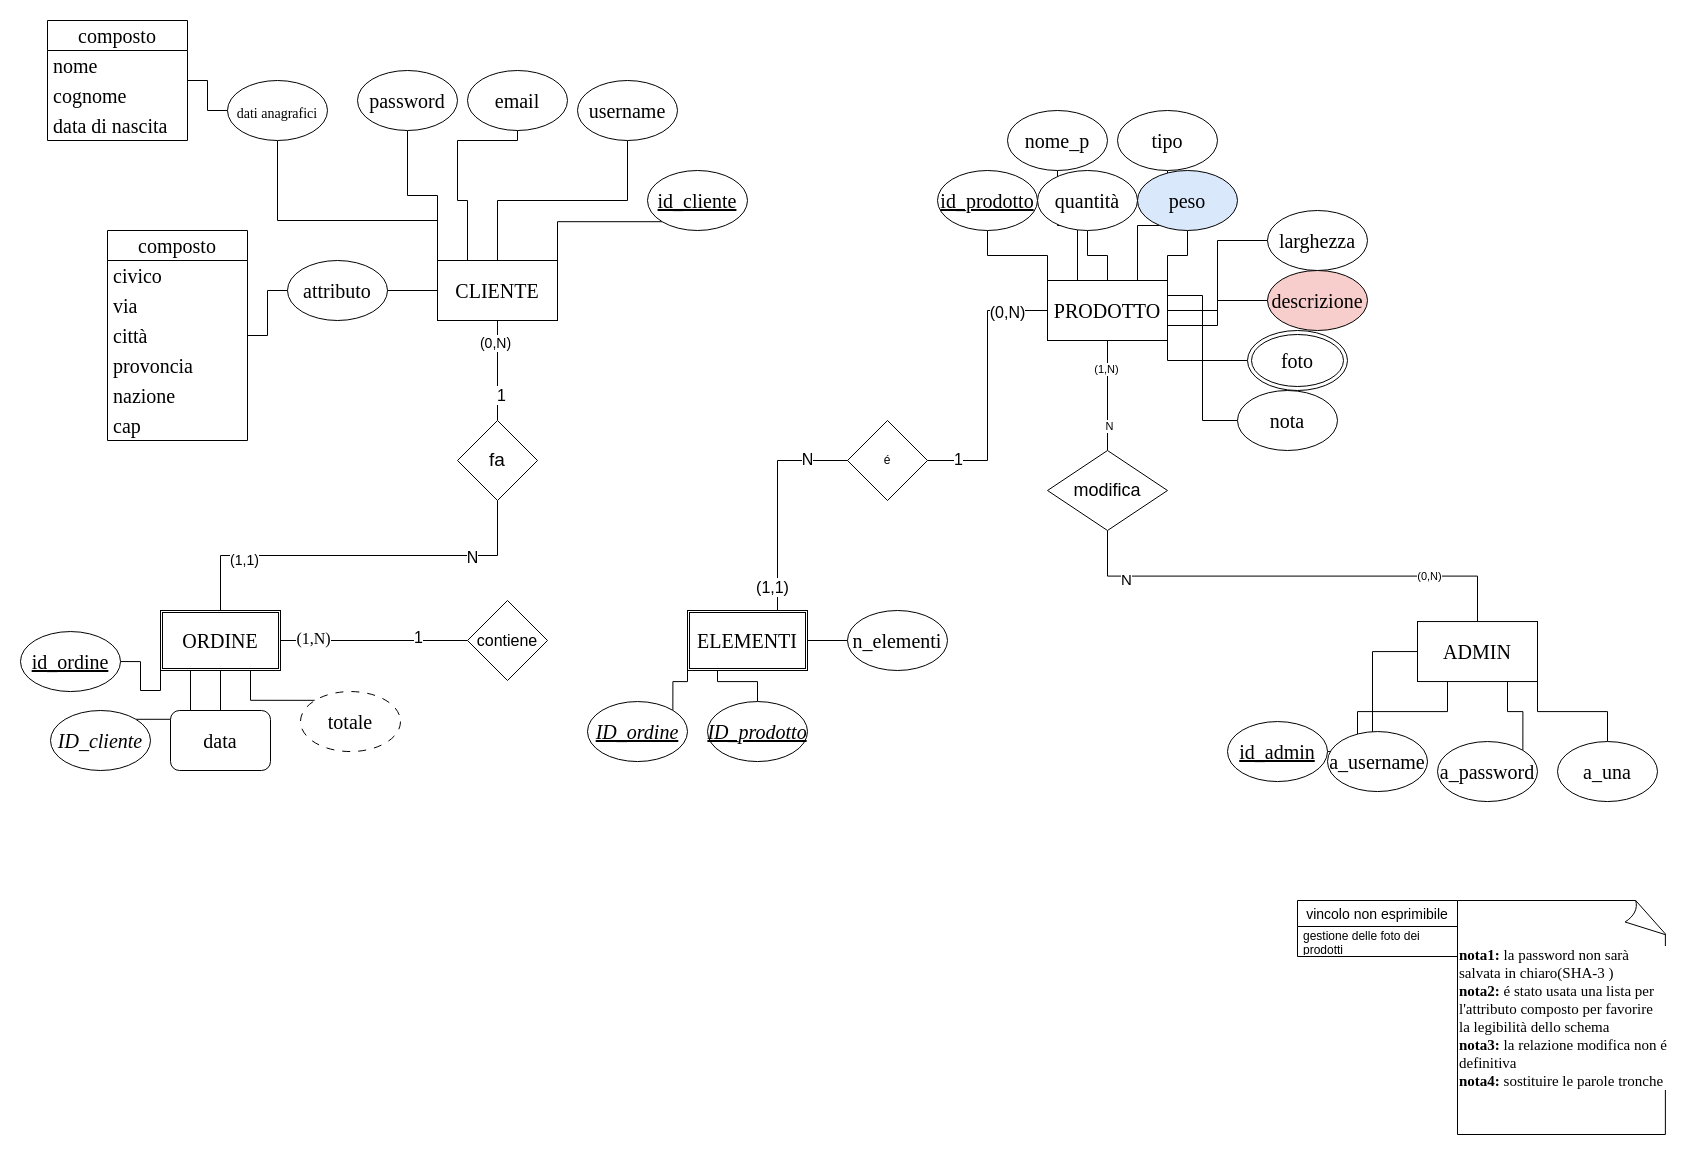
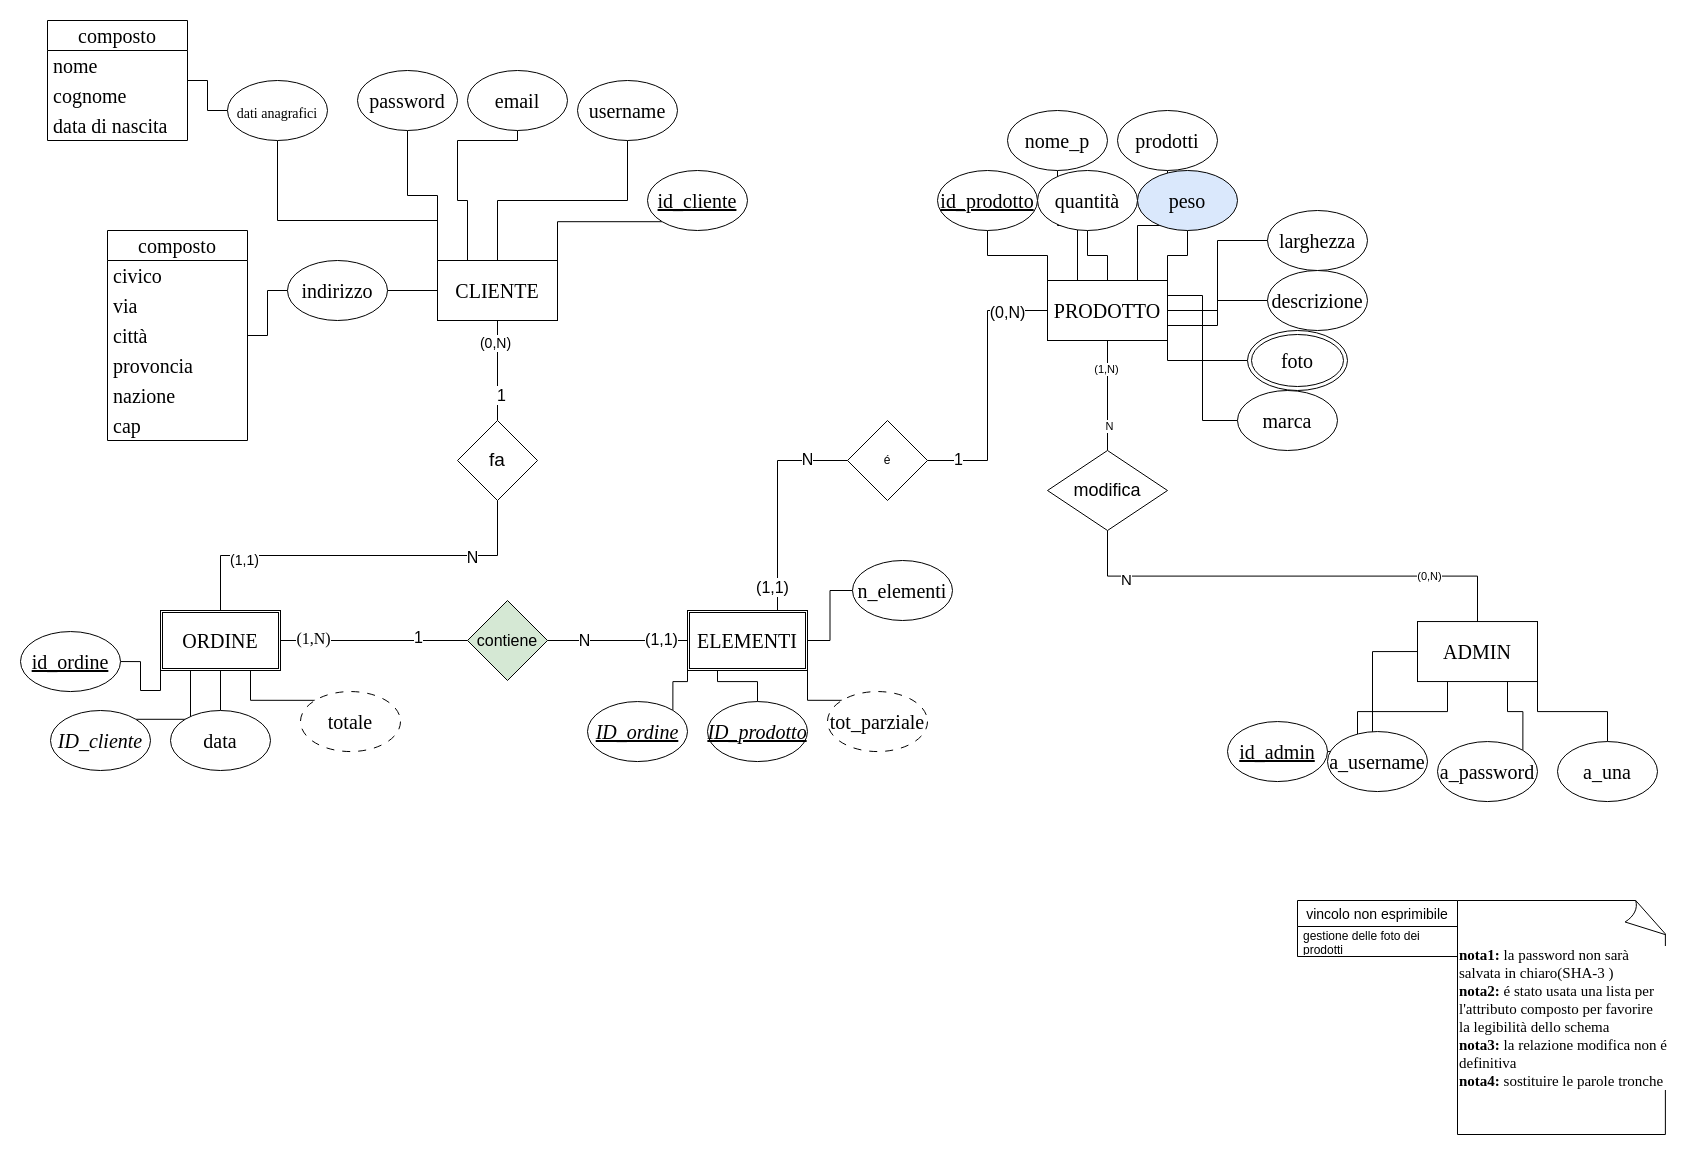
node "tipo": label "tipo" -> "prodotti"
node "attributo": label "attributo" -> "indirizzo"
node "descrizione": fillcolor #f8cecc -> #ffffff
node "nota": label "nota" -> "marca"
node "contiene": fillcolor #ffffff -> #d5e8d4
edge "contiene" -- "ELEMENTI": added, labels "N", "(1,1)"
node "n_elementi": moved (898, 641) -> (903, 591)
edge "ELEMENTI" -- "tot_parziale": added
node "tot_parziale": added
node "data": shape rounded rectangle -> ellipse
